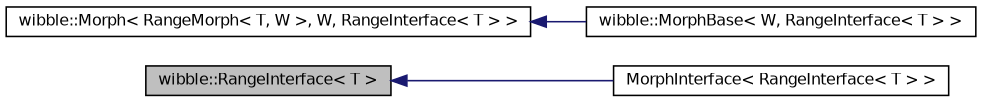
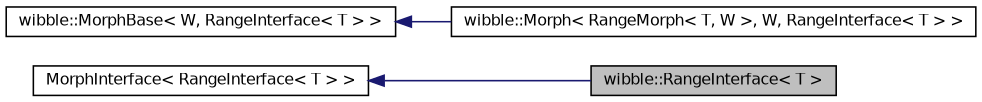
edge "wibble::MorphBase< W, RangeInterface< T > >" -> "wibble::Morph< RangeMorph< T, W >, W, RangeInterface< T > >": reversed
edge "MorphInterface< RangeInterface< T > >" -> "wibble::RangeInterface< T >": reversed
